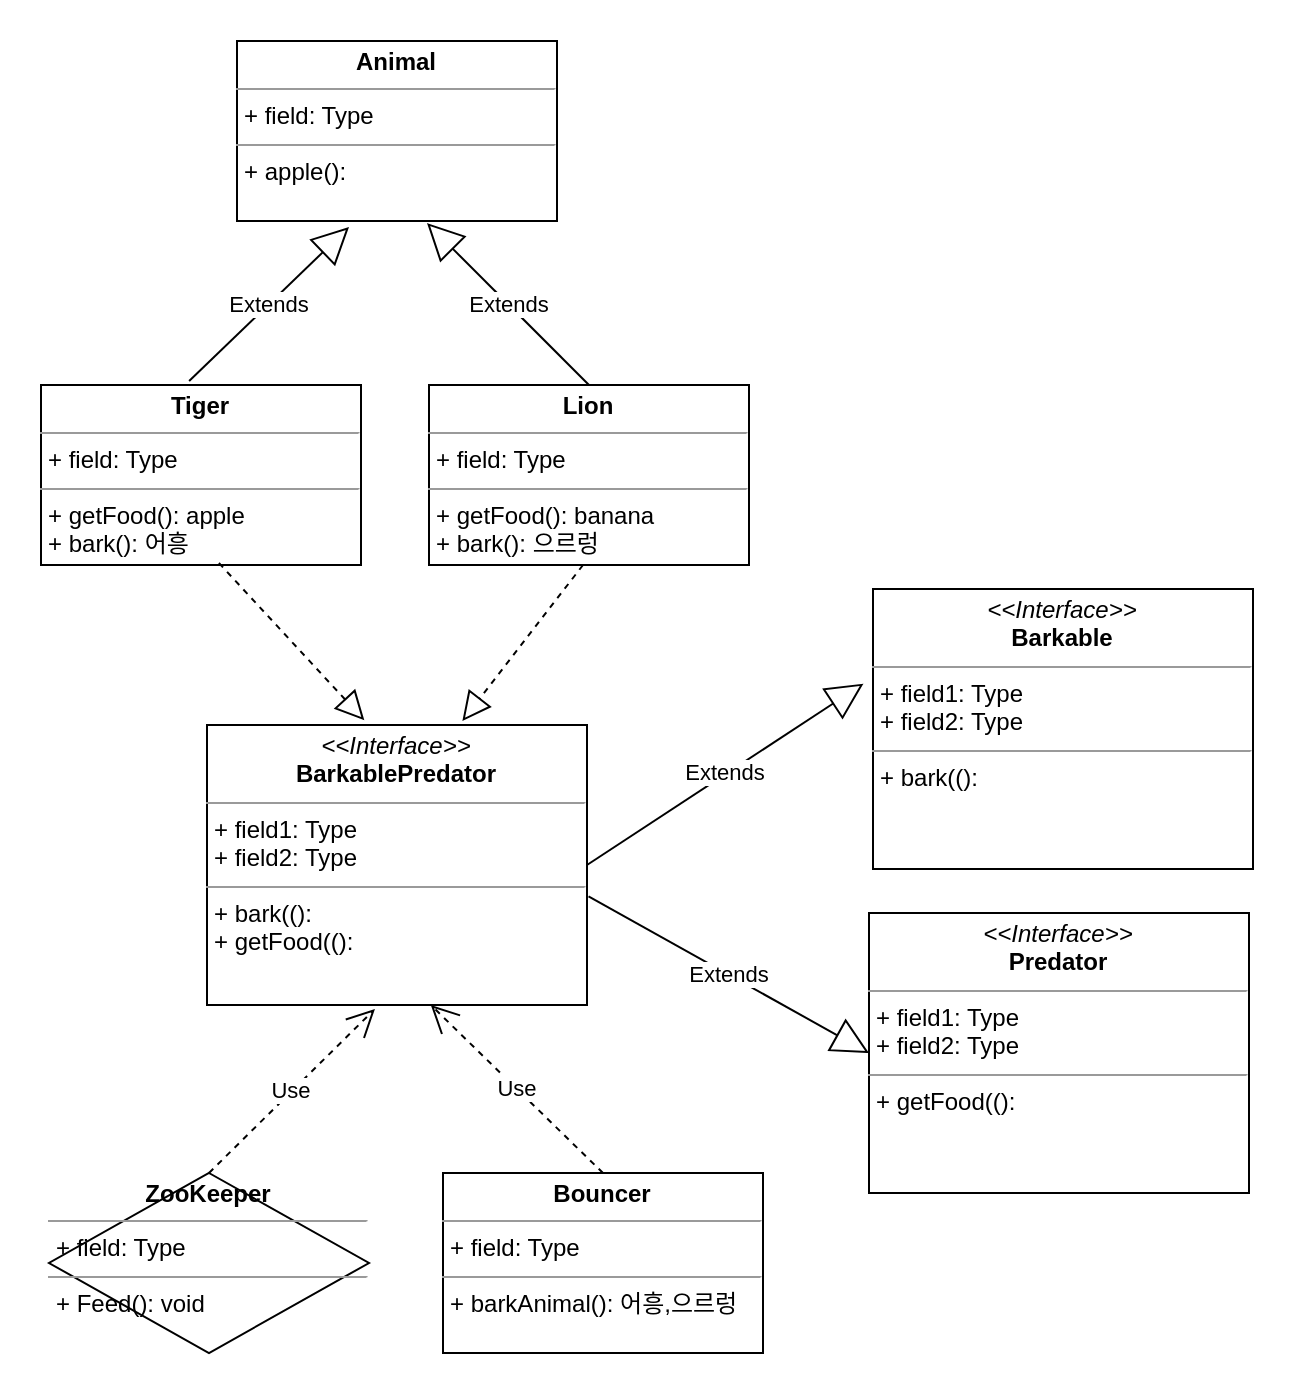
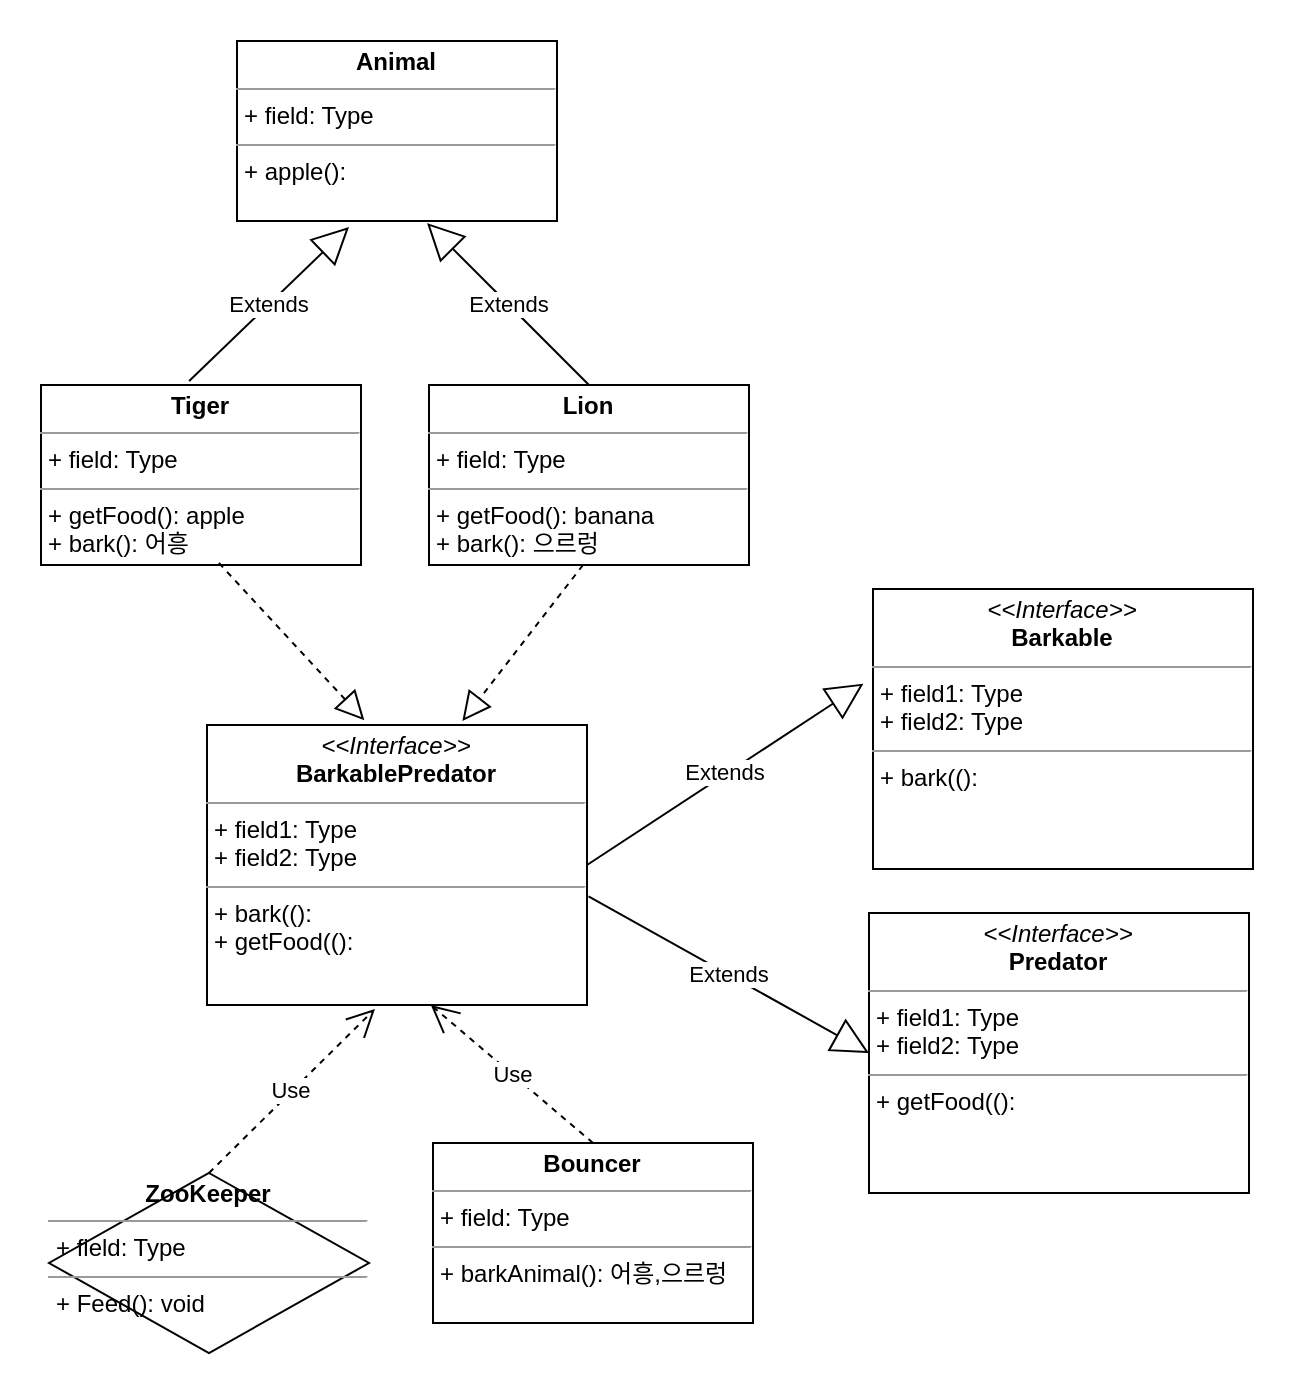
node "Bouncer + field: Type + barkAnimal(): 어흥,으르렁": moved (603, 1263) -> (593, 1233)
